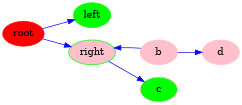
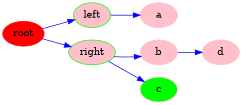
node "left": fillcolor green -> pink
node "a": added
edge "b" -> "right": reversed
